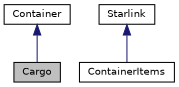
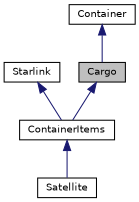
edge "ContainerItems" -> "Cargo": added
node "Satellite": added
